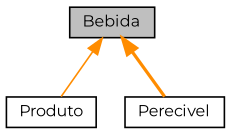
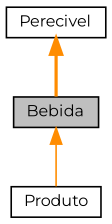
edge "Perecivel" -> "Bebida": reversed
